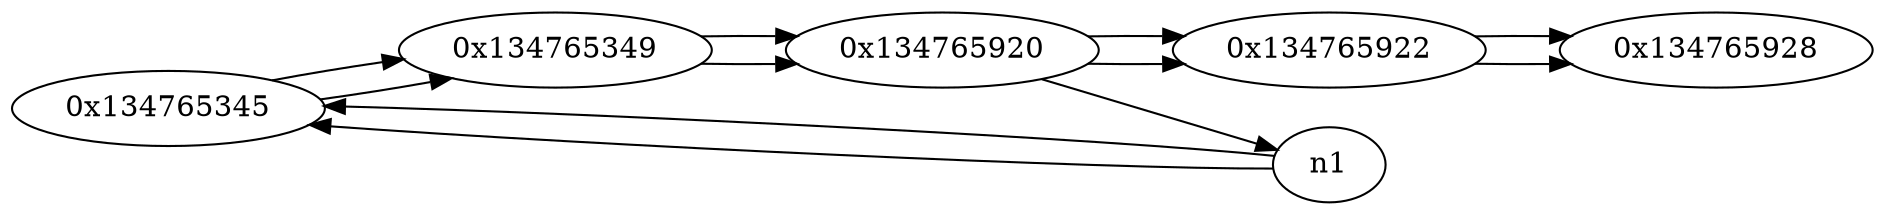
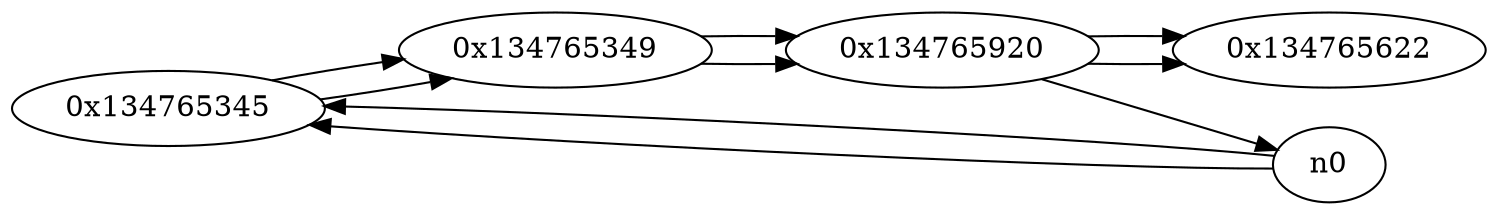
node "0x134765922": label "0x134765922" -> "0x134765622"
node "0x134765928": removed
node "n1": label "n1" -> "n0"
